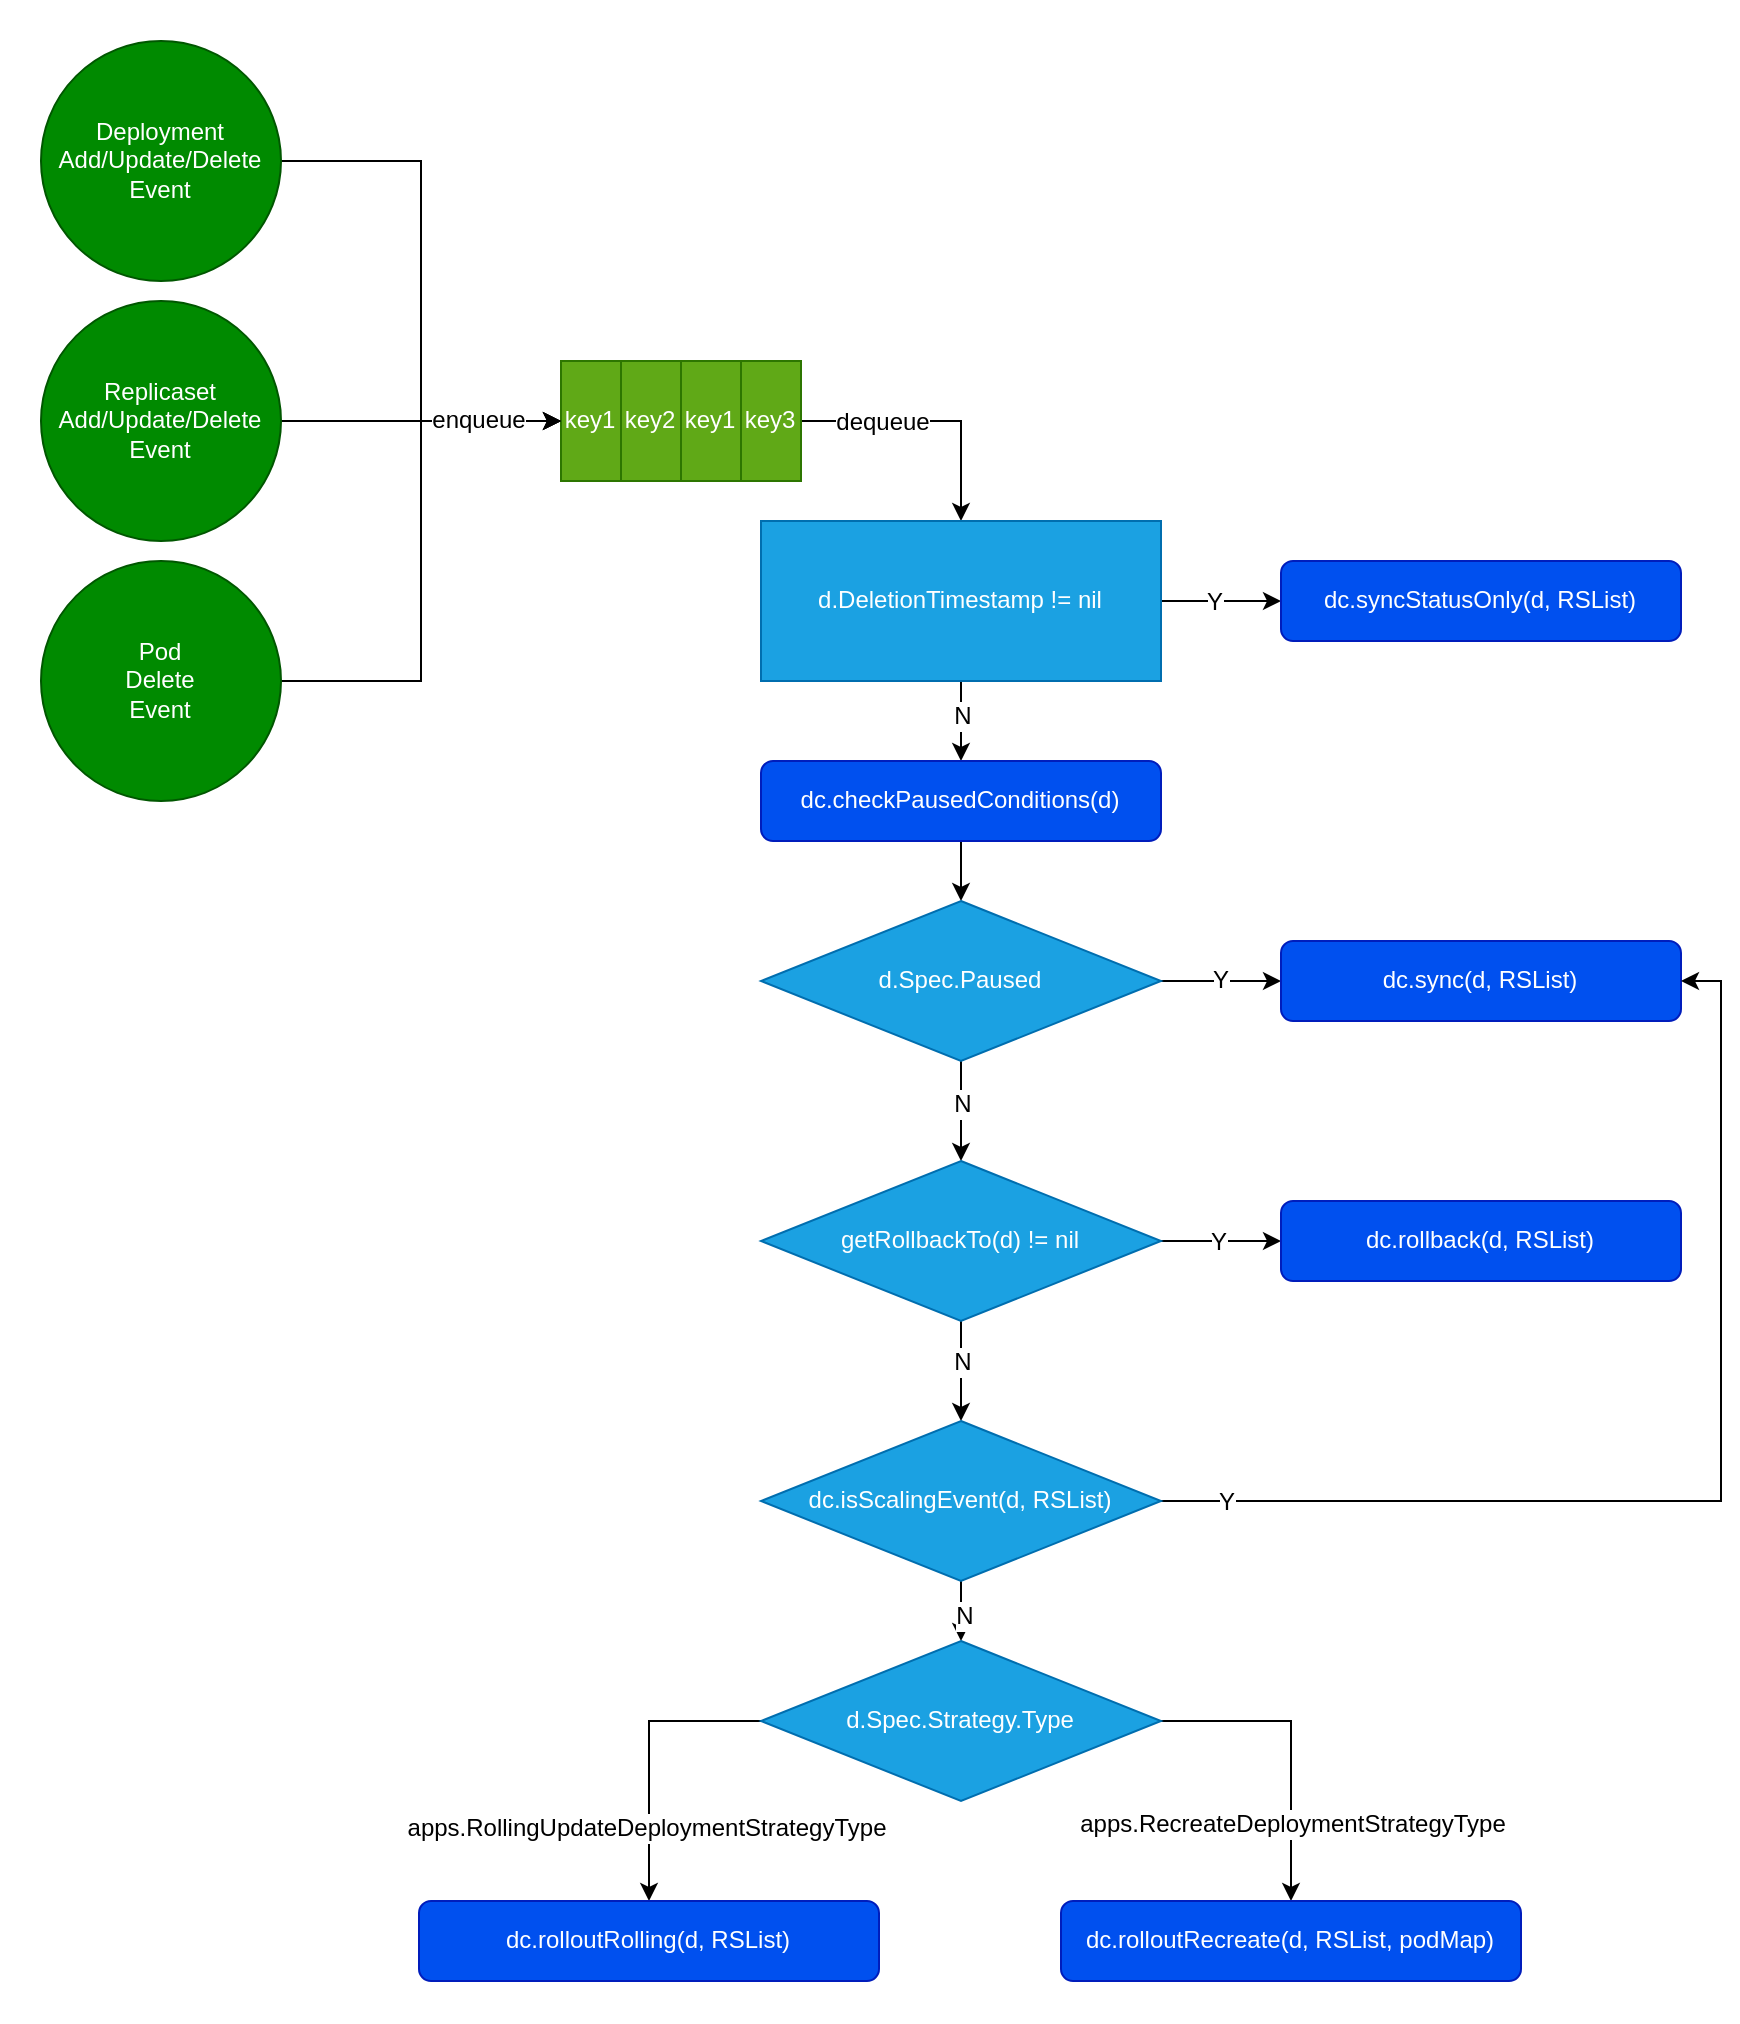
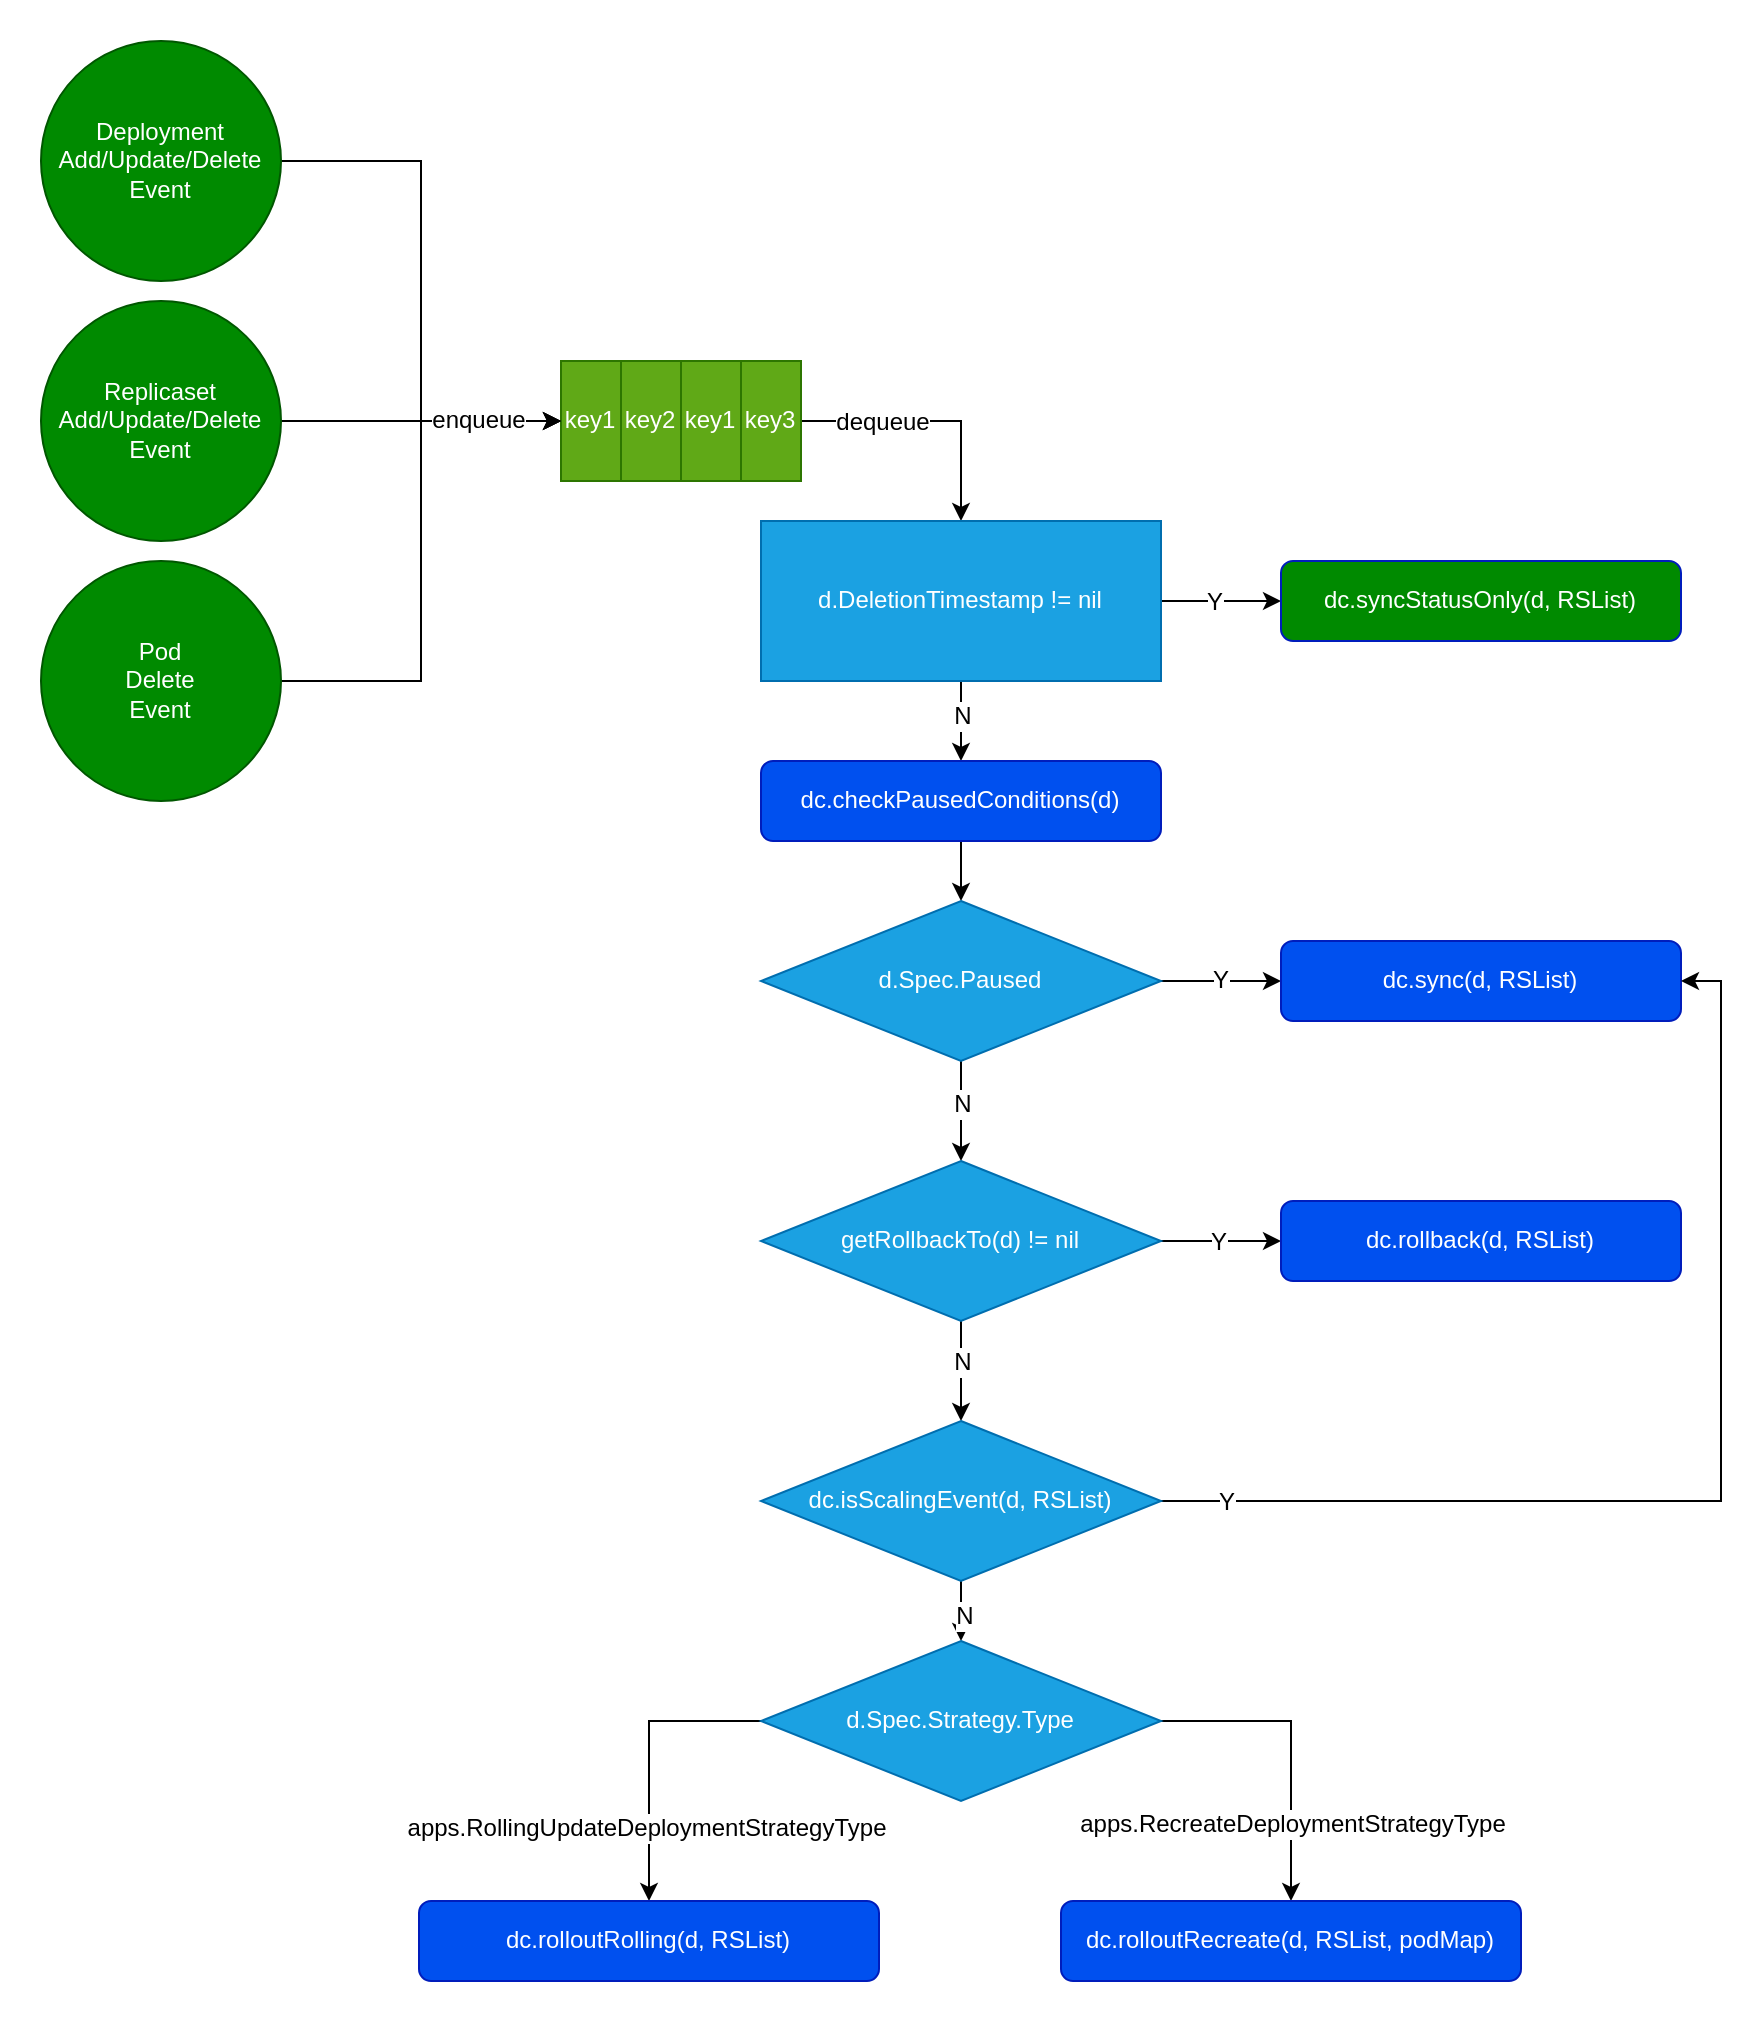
node "dc.syncStatusOnly(d, RSList)": fillcolor #0050ef -> #008a00
